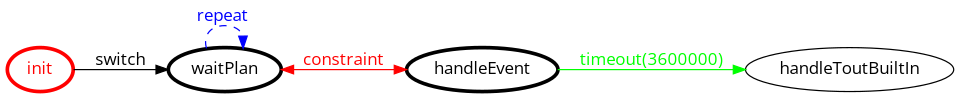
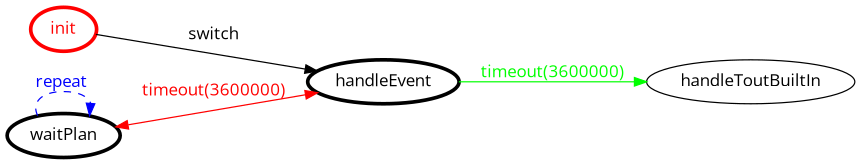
edge "waitPlan" -- "handleEvent": label "constraint" -> "timeout(3600000)"
edge "init" -> "waitPlan": now "init" -> "handleEvent"
